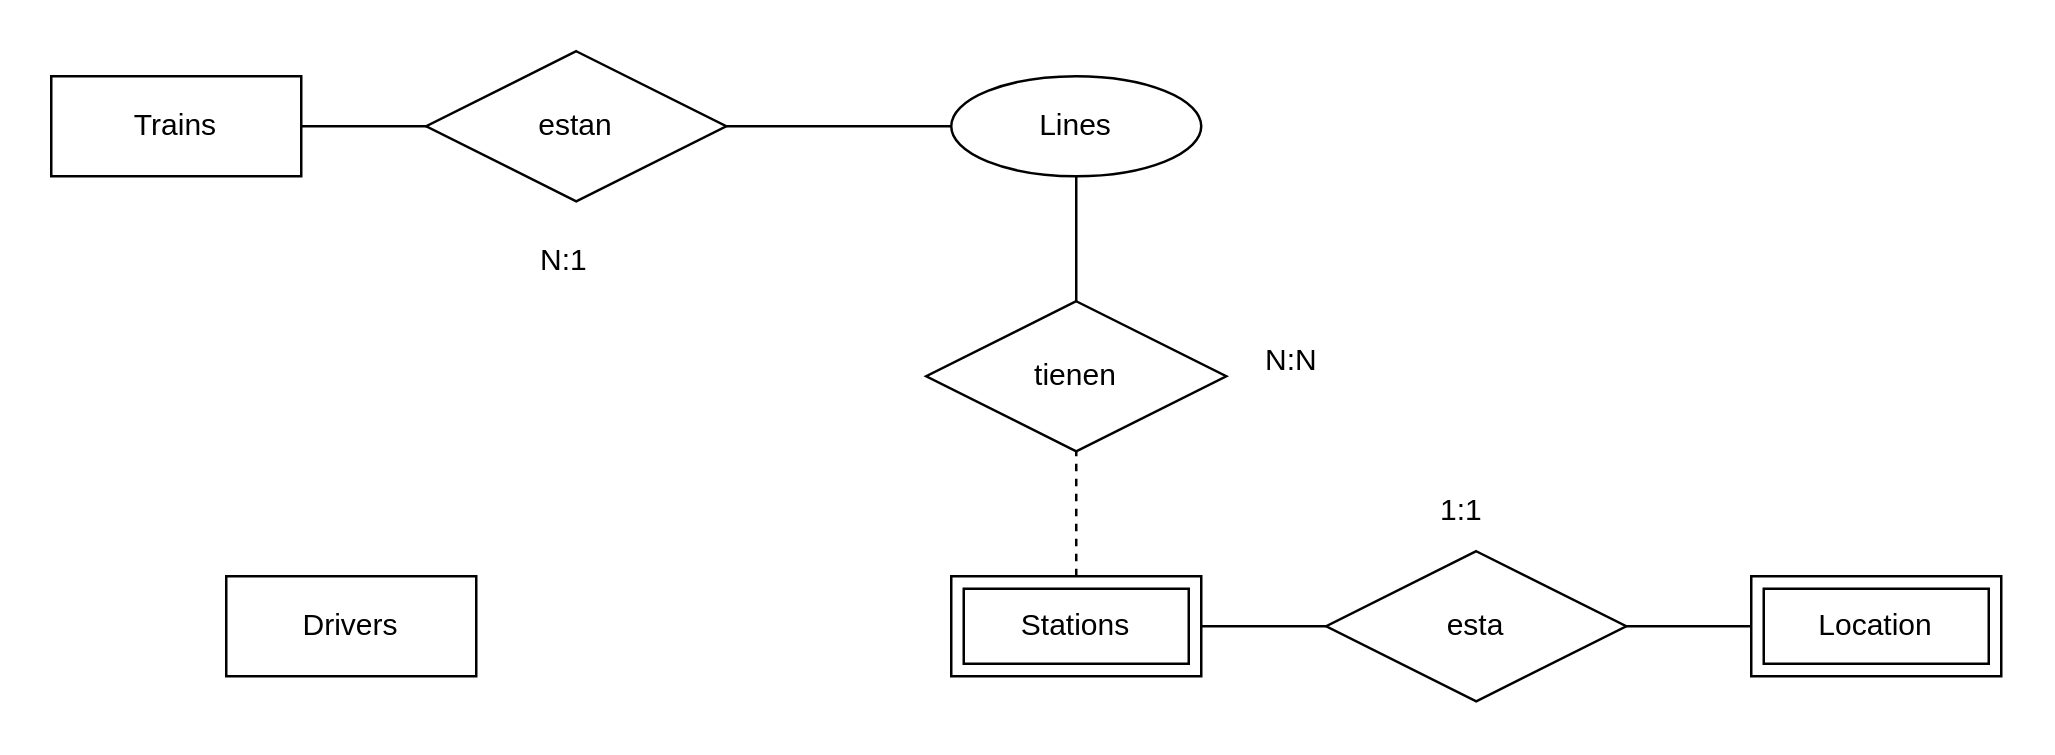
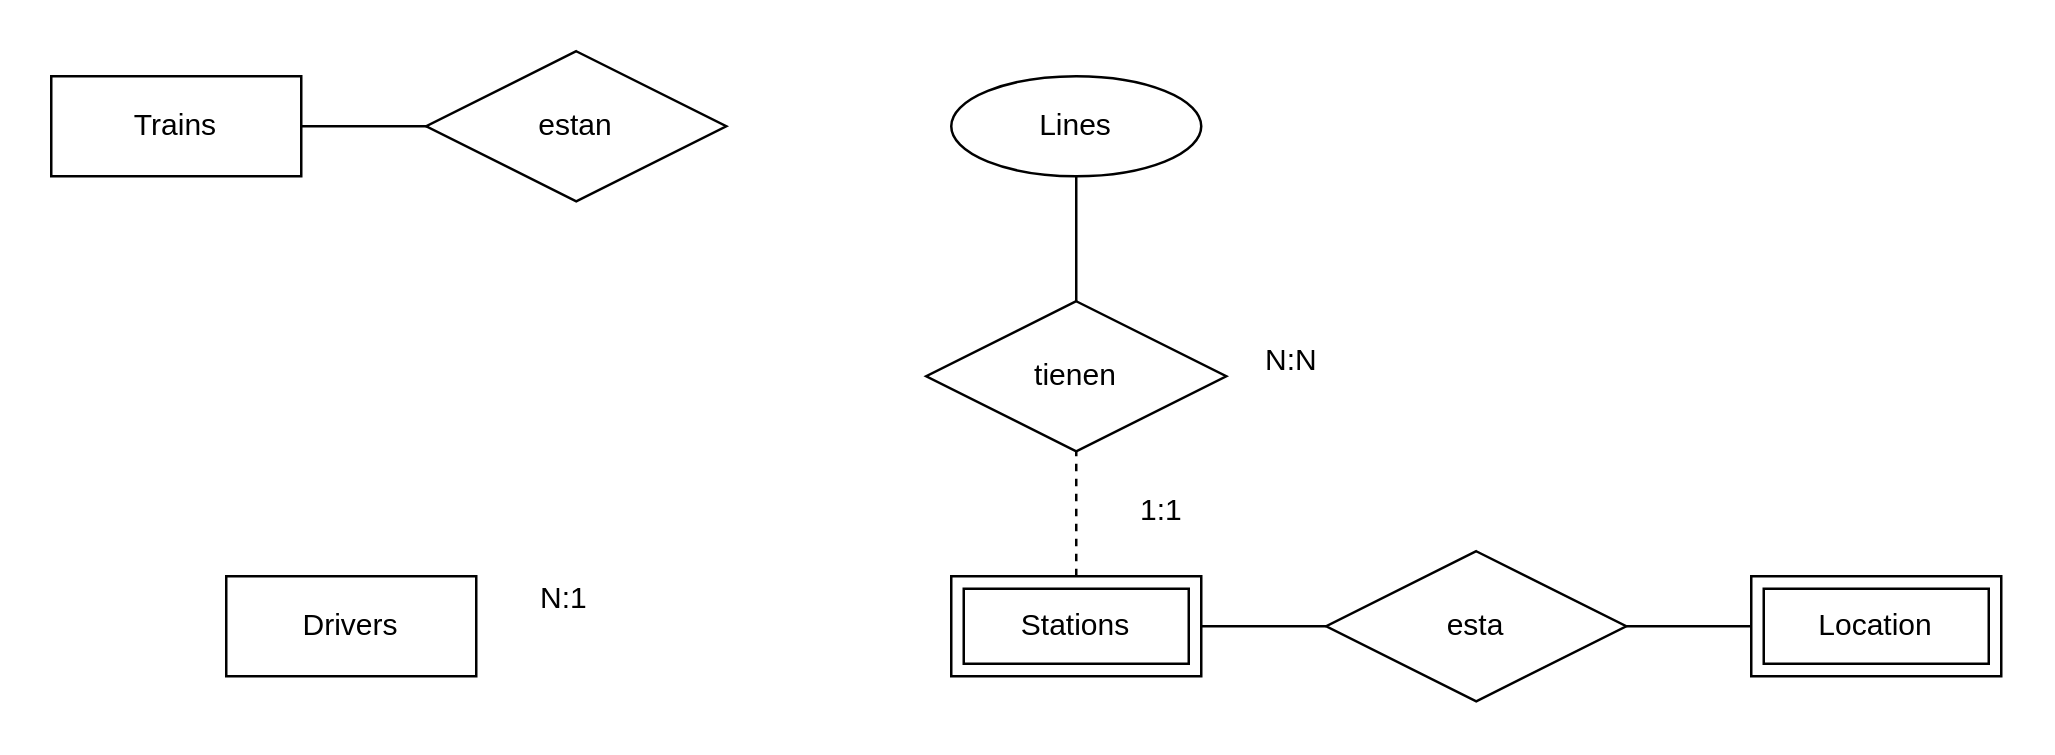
edge "estan" -- "Lines": removed
node "N:1": moved (576, 264) -> (576, 601)
node "1:1": moved (1476, 514) -> (1176, 514)
